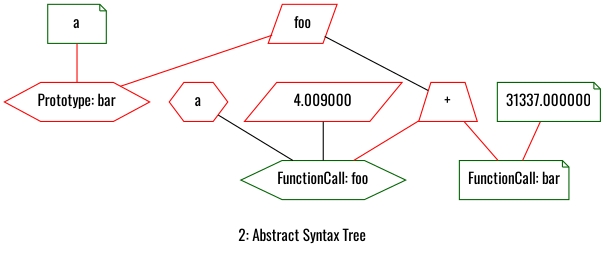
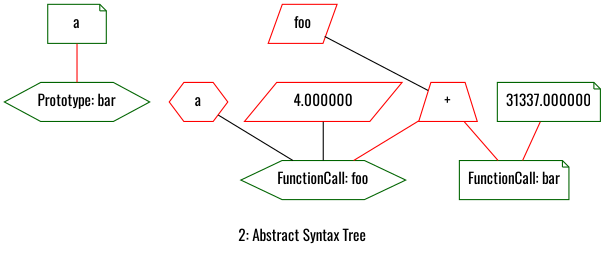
edge "foo" -- "Prototype: bar": removed
node "Prototype: bar": color red -> darkgreen
node "4.009000": label "4.009000" -> "4.000000"
